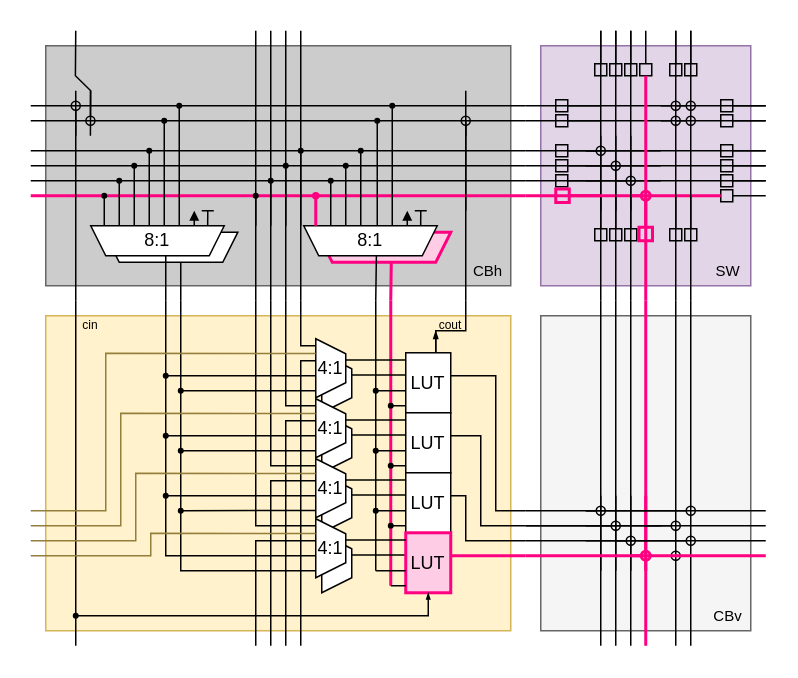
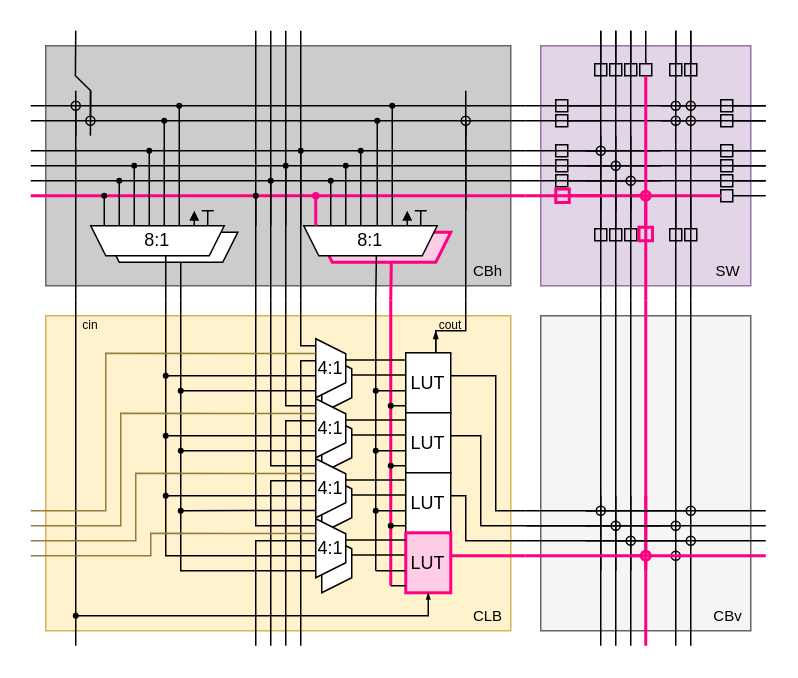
node "CLB": added
